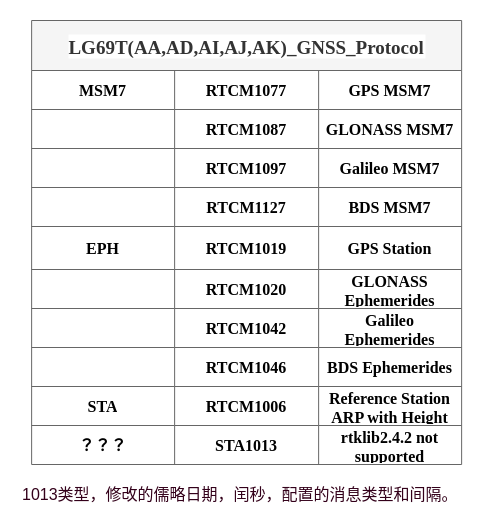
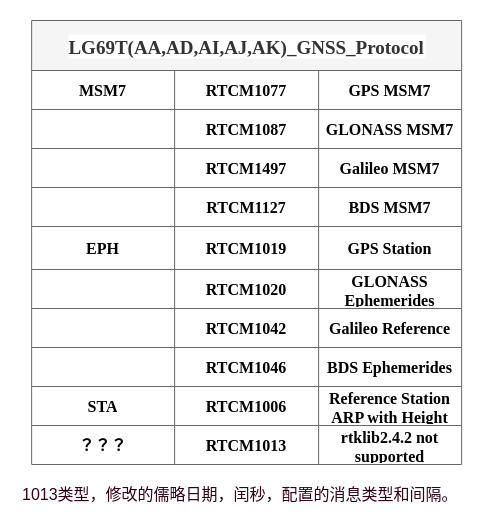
node "RTCM1097": label "RTCM1097" -> "RTCM1497"
node "Galileo Ephemerides": label "Galileo Ephemerides" -> "Galileo Reference"
node "STA1013": label "STA1013" -> "RTCM1013"
